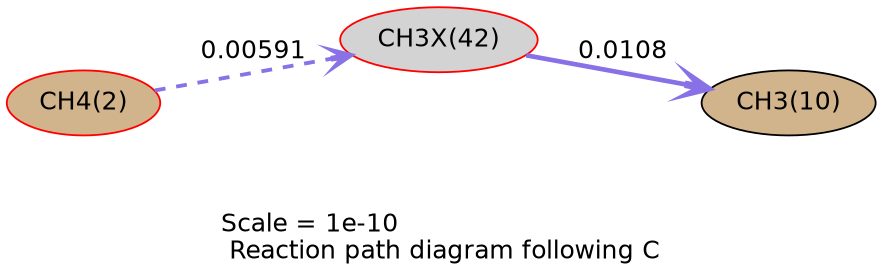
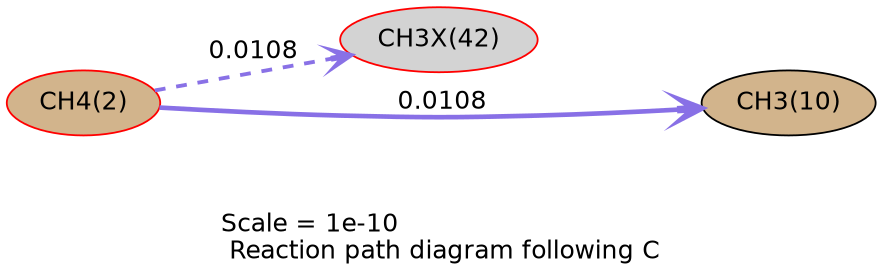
edge "CH4(2)" -> "CH3X(42)": label " 0.00591" -> " 0.0108"
edge "CH3X(42)" -> "CH3(10)": now "CH4(2)" -> "CH3(10)"
